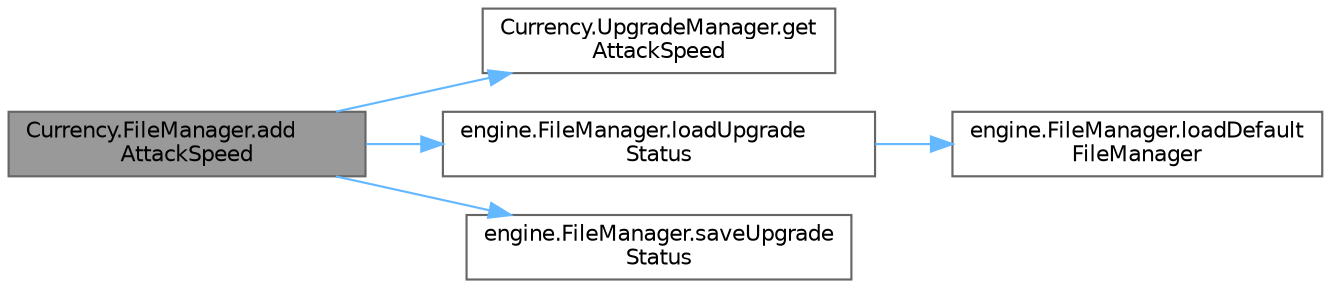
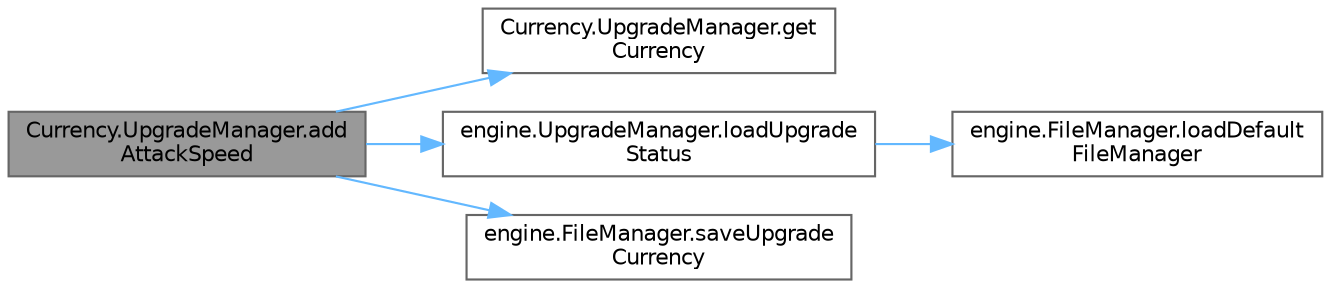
node "Currency.UpgradeManager.get AttackSpeed": label "Currency.UpgradeManager.get AttackSpeed" -> "Currency.UpgradeManager.get Currency"
node "Currency.FileManager.add AttackSpeed": label "Currency.FileManager.add AttackSpeed" -> "Currency.UpgradeManager.add AttackSpeed"
node "engine.FileManager.loadUpgrade Status": label "engine.FileManager.loadUpgrade Status" -> "engine.UpgradeManager.loadUpgrade Status"
node "engine.FileManager.saveUpgrade Status": label "engine.FileManager.saveUpgrade Status" -> "engine.FileManager.saveUpgrade Currency"
